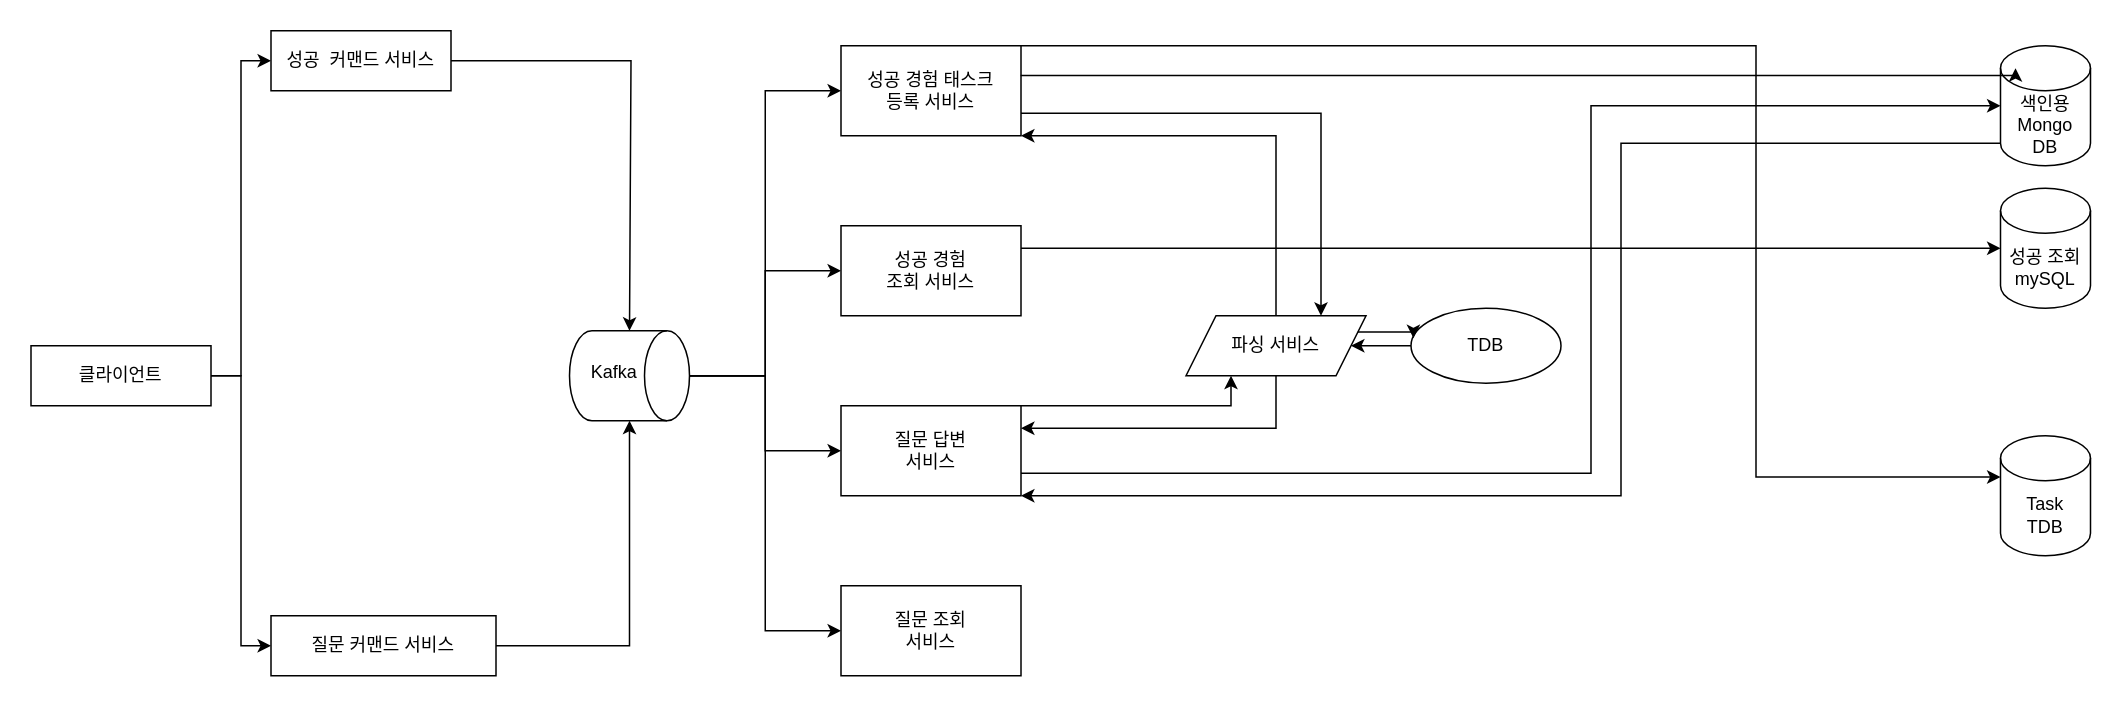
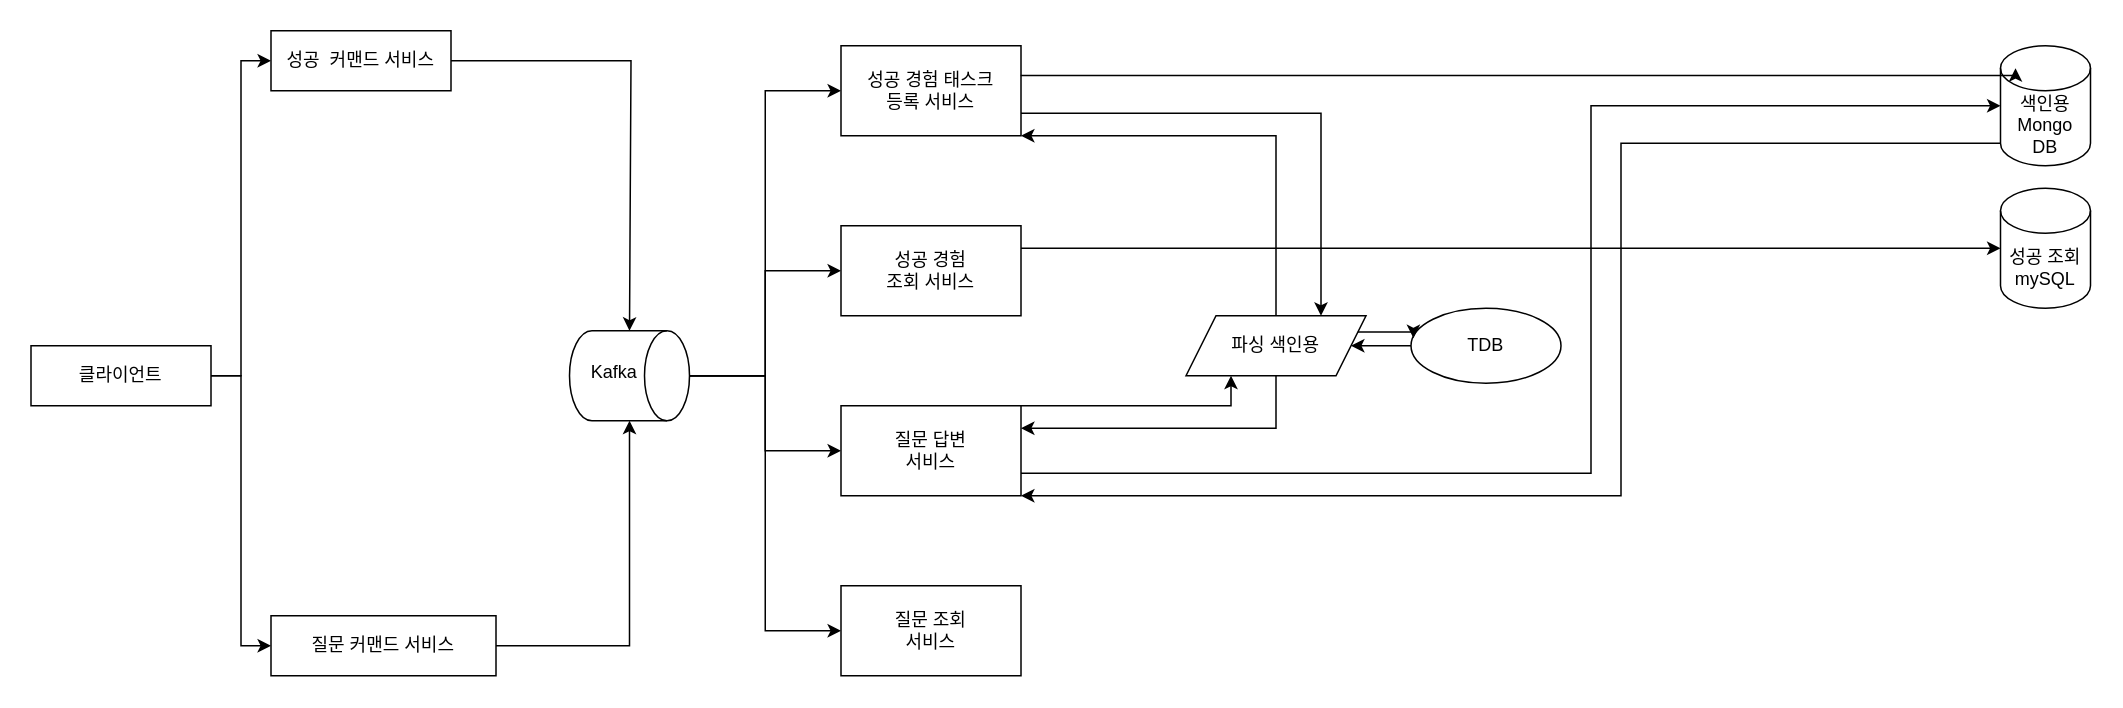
edge "성공 경험 태스크 등록 서비스" -> "Task TDB": removed
node "파싱 서비스": label "파싱 서비스" -> "파싱 색인용"
node "Task TDB": removed
